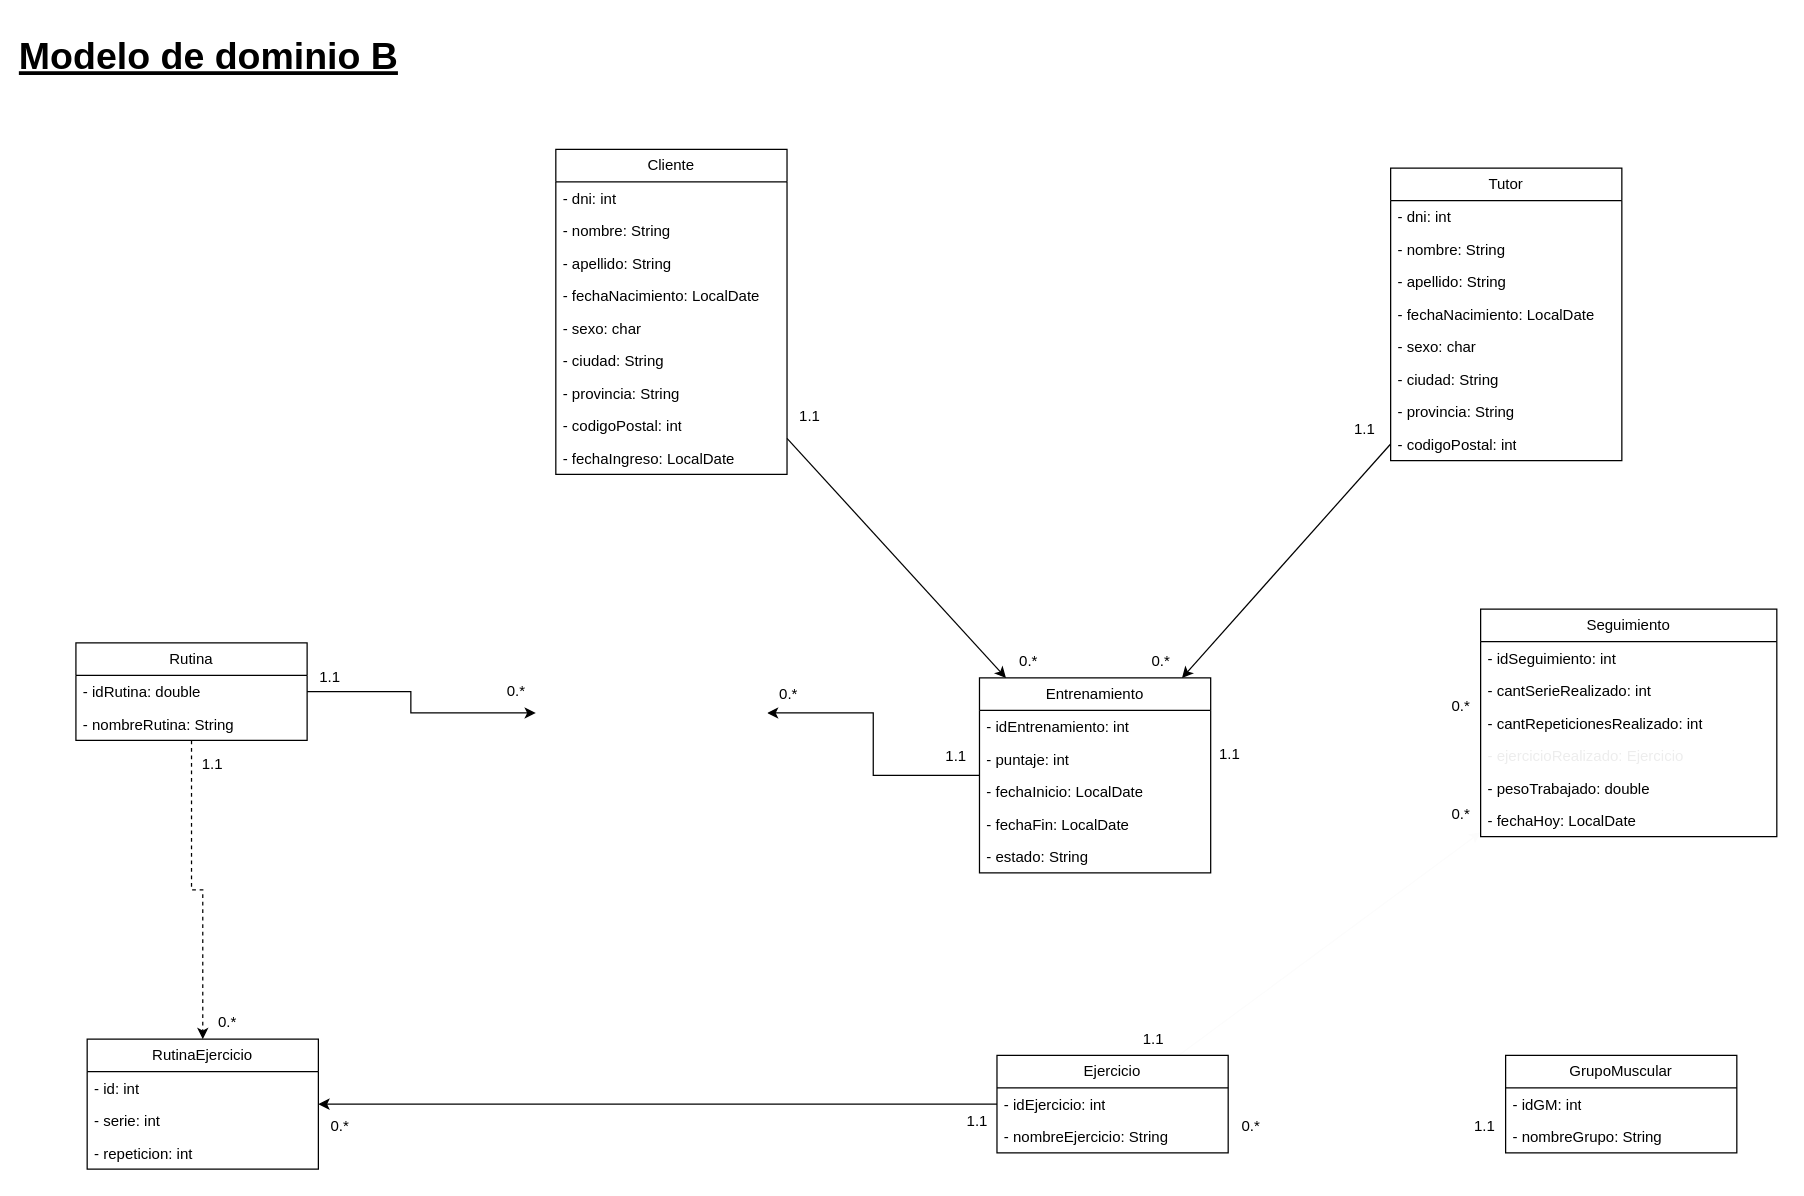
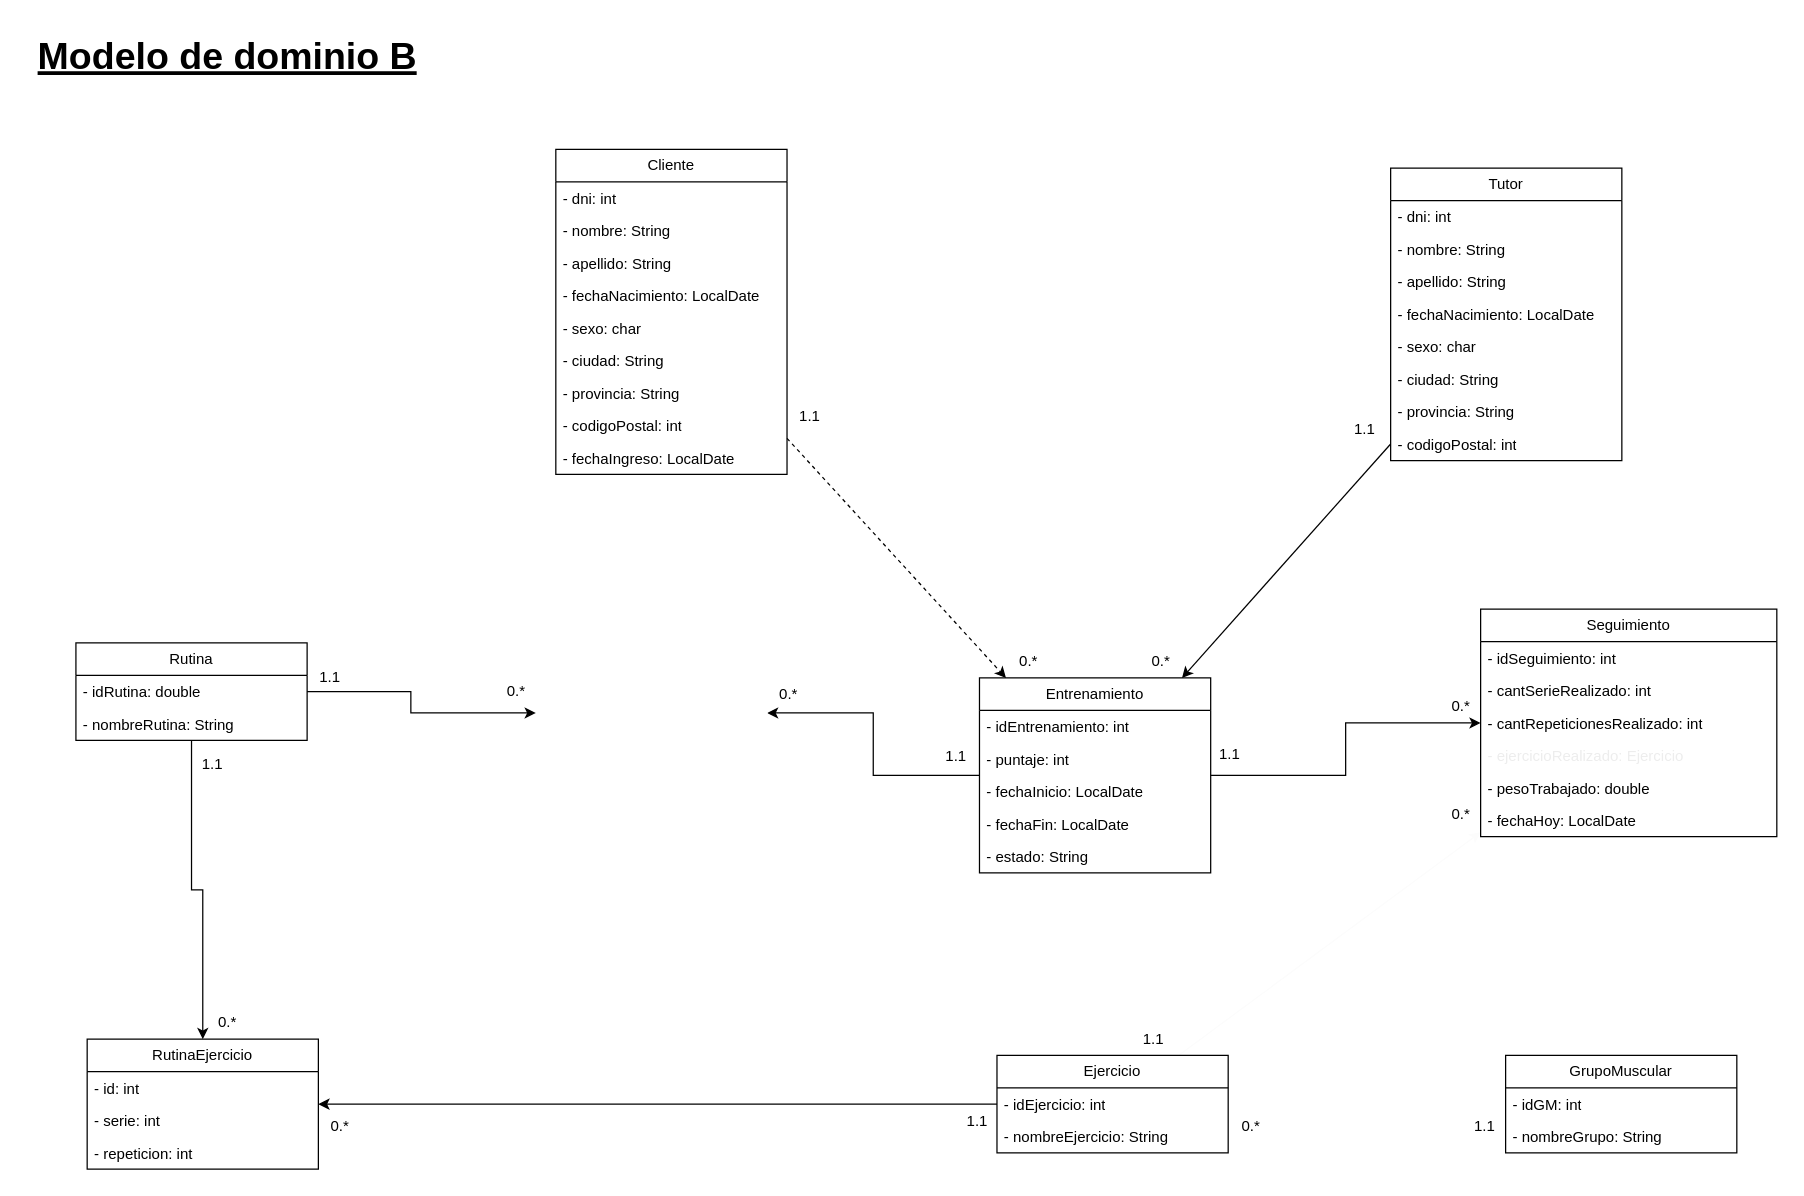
node "Modelo de dominio B": moved (208, 56) -> (226, 56)
edge "Cliente" -> "Entrenamiento": style solid -> dashed
edge "Entrenamiento" -> "Seguimiento": added
edge "Rutina" -> "RutinaEjercicio": style dashed -> solid
